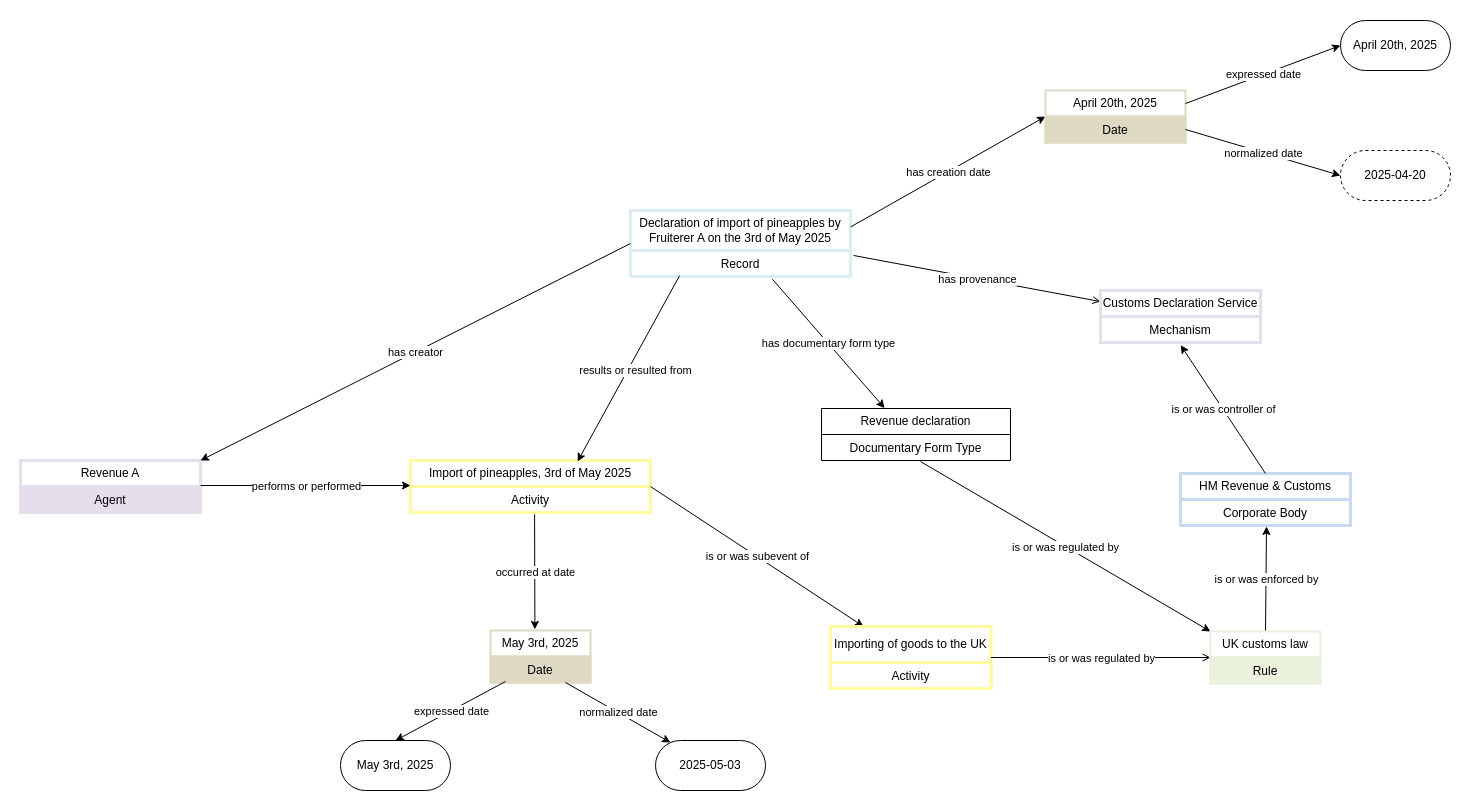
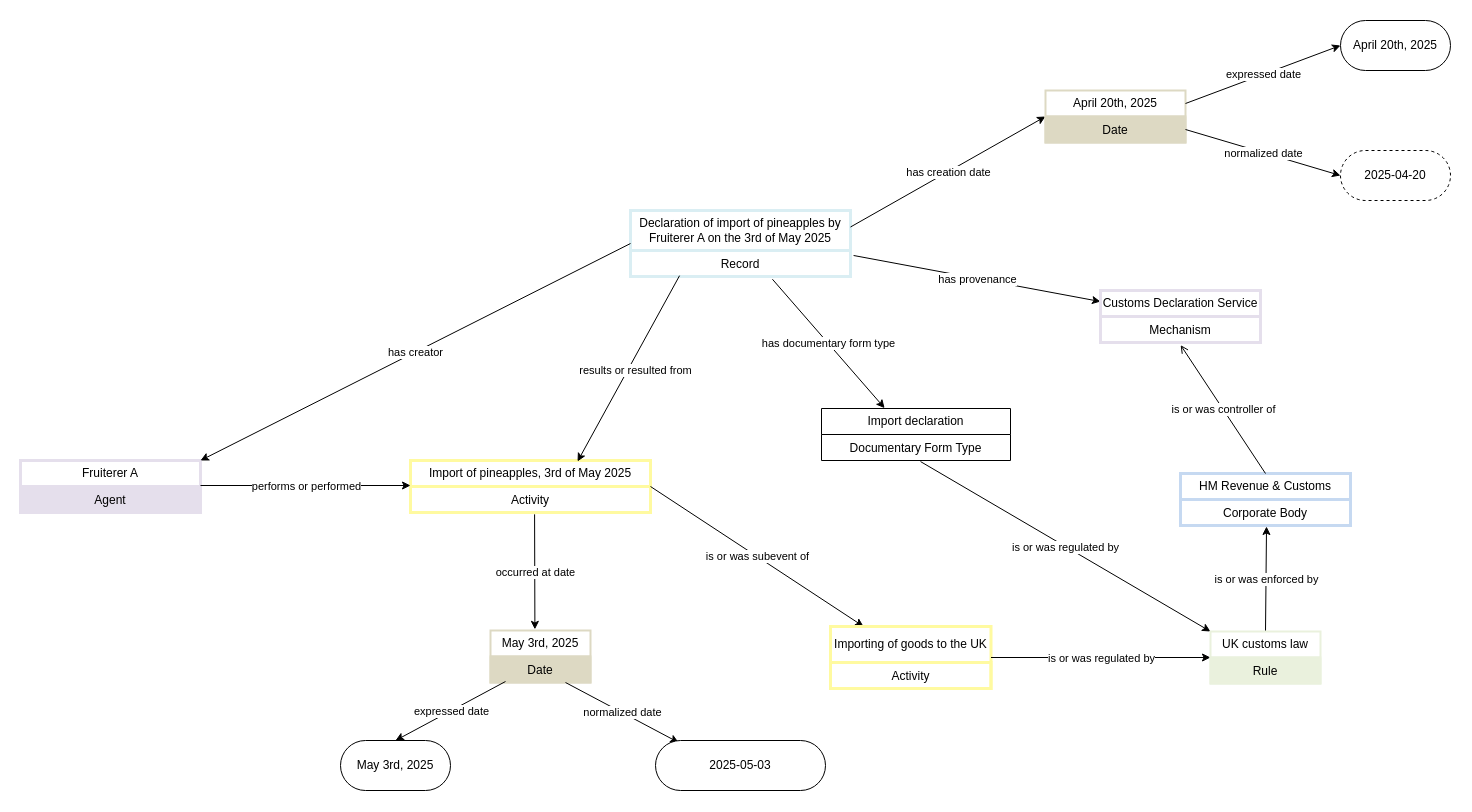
edge "Record" -> "Customs Declaration Service": arrowhead open -> classic
edge "HM Revenue & Customs" -> "Mechanism": arrowhead classic -> open
node "Revenue declaration": label "Revenue declaration" -> "Import declaration"
node "Revenue A": label "Revenue A" -> "Fruiterer A"
edge "Importing of goods to the UK" -> "UK customs law": arrowhead open -> classic
node "2025-05-03": size 110x50 -> 170x50
